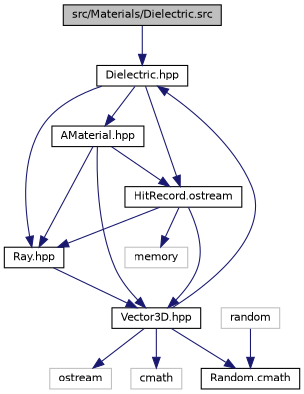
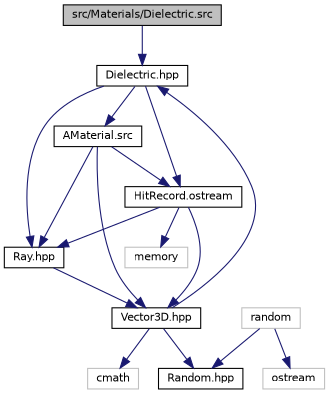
node "AMaterial.hpp": label "AMaterial.hpp" -> "AMaterial.src"
edge "Vector3D.hpp" -> "ostream": now "random" -> "ostream"
node "Random.cmath": label "Random.cmath" -> "Random.hpp"
